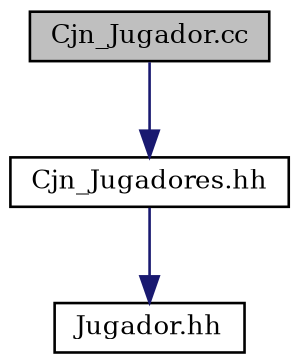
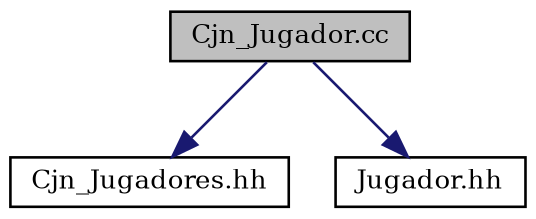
edge "Cjn_Jugadores.hh" -> "Jugador.hh": now "Cjn_Jugador.cc" -> "Jugador.hh"
